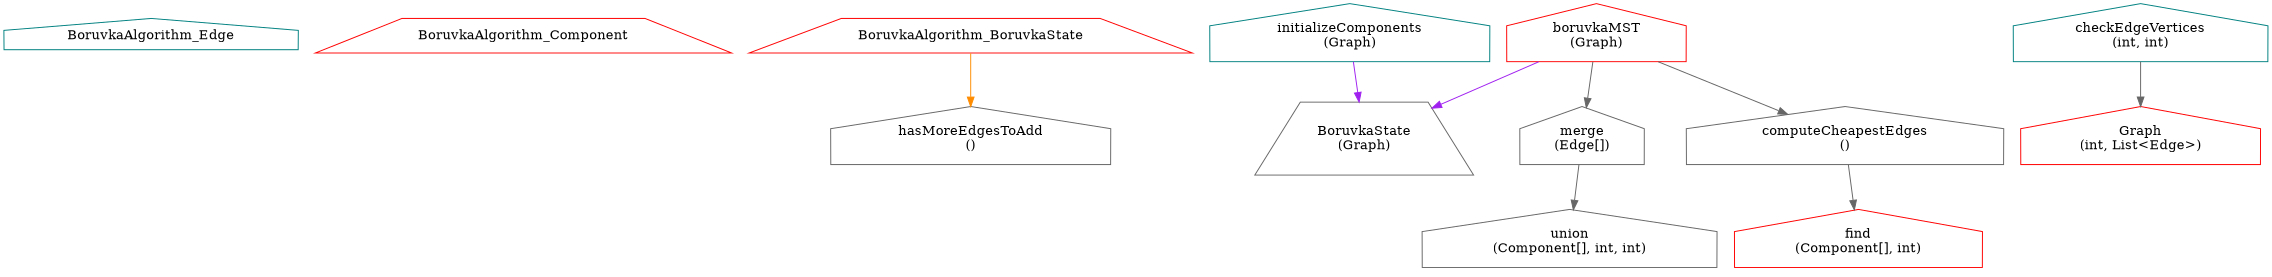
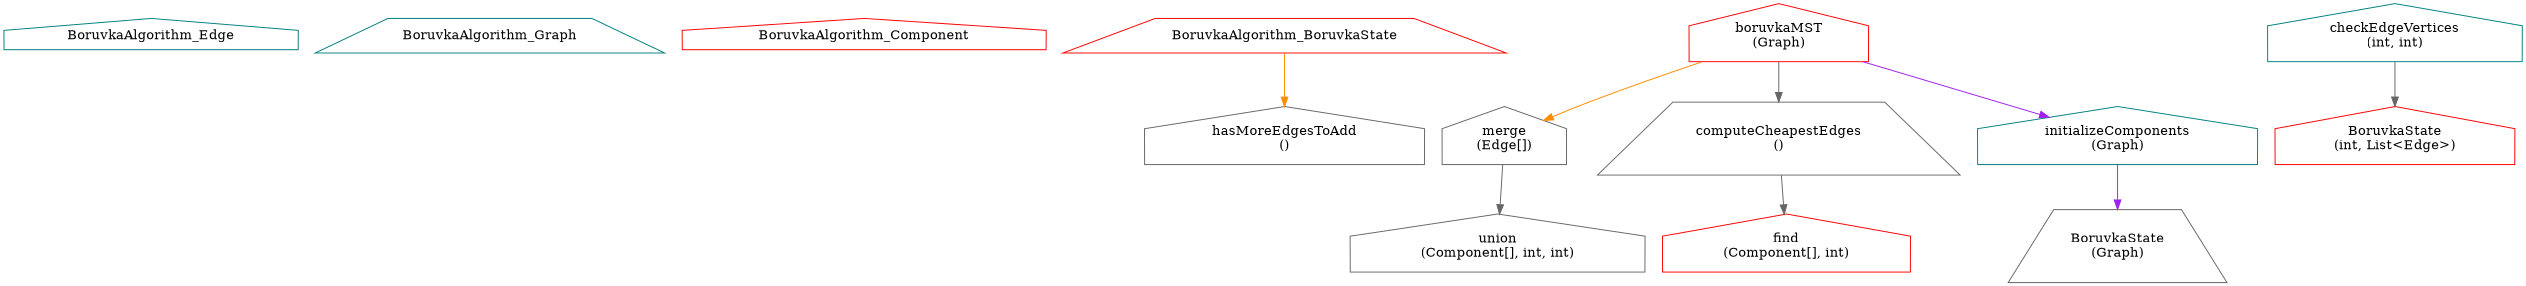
node "BoruvkaAlgorithm_Graph": added
node "BoruvkaAlgorithm_Component": shape trapezium -> house
edge "boruvkaMST (Graph)" -> "merge (Edge[])": color gray40 -> darkorange
edge "boruvkaMST (Graph)" -> "BoruvkaState (Graph)": now "boruvkaMST (Graph)" -> "initializeComponents (Graph)"
node "computeCheapestEdges ()": shape house -> trapezium
node "Graph (int, List<Edge>)": label "Graph (int, List<Edge>)" -> "BoruvkaState (int, List<Edge>)"
